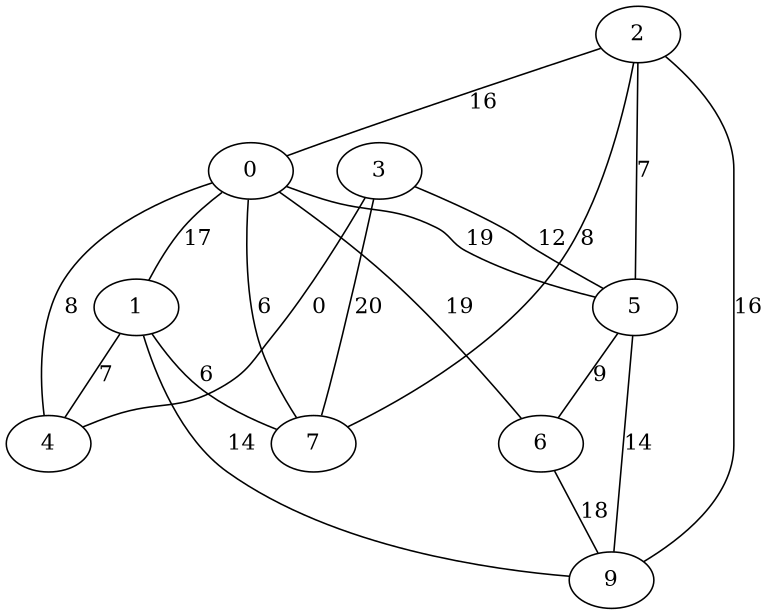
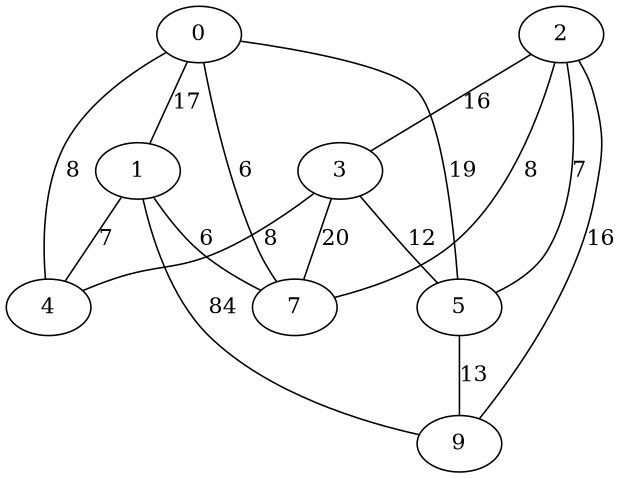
edge "2" -- "0": now "2" -- "3"
edge "3" -- "4": label "0" -> "8"
edge "1" -- "9": label "14" -> "84"
node "6": removed
edge "5" -- "9": label "14" -> "13"
